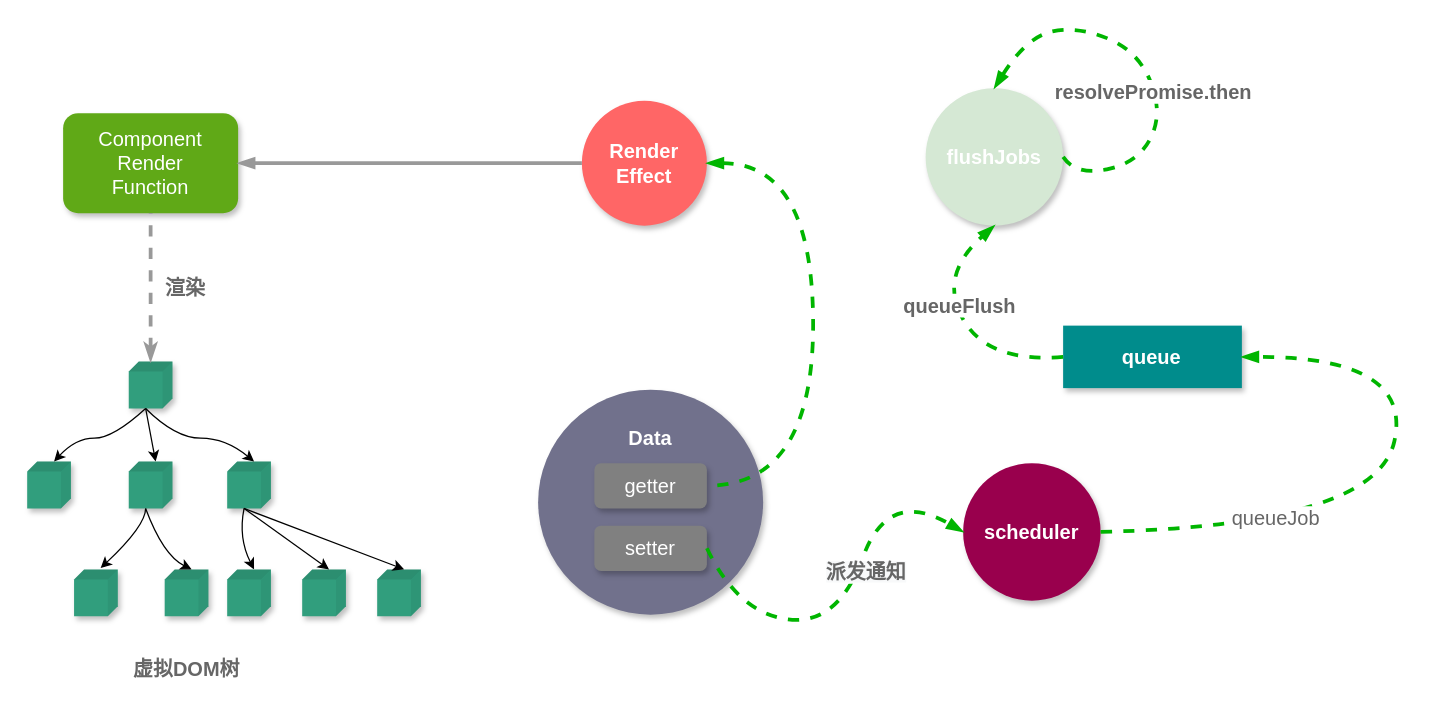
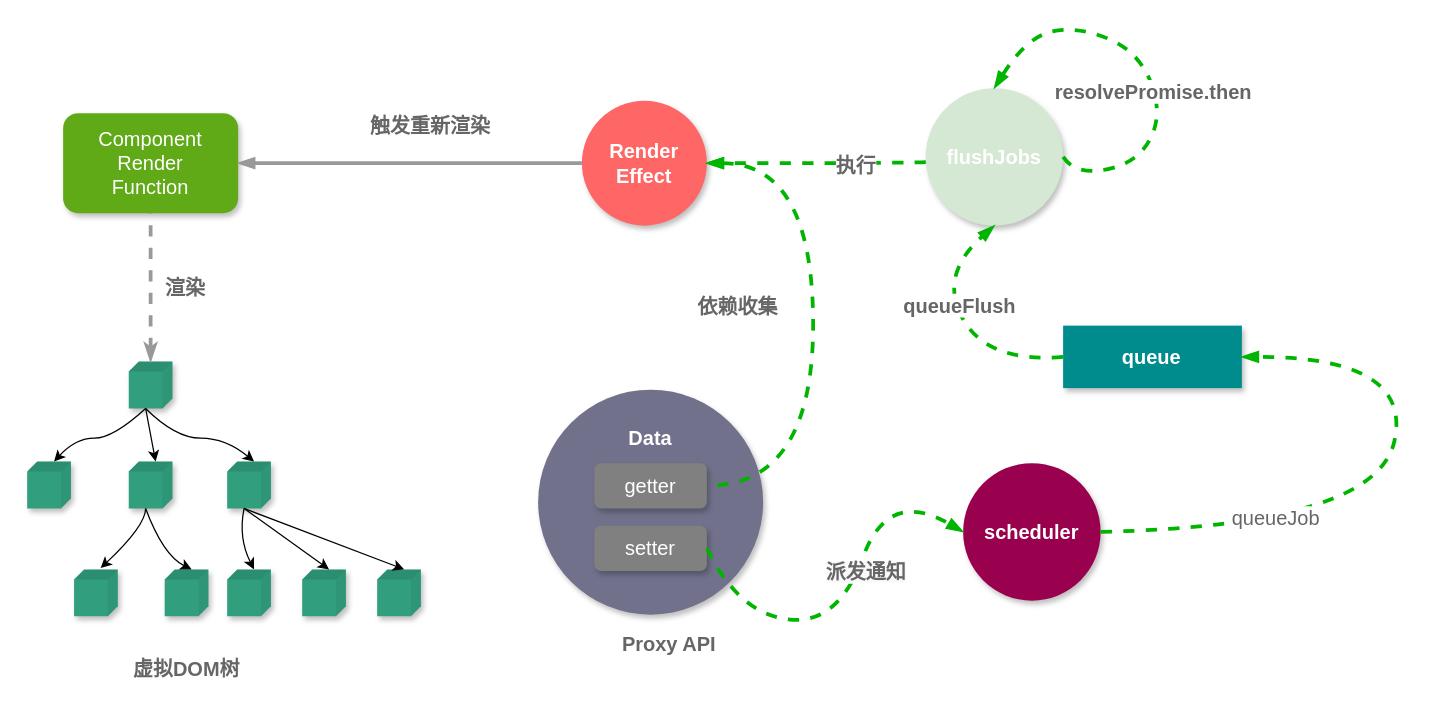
node "触发重新渲染": added
edge "flushJobs" -> "Render Effect": added, label "执行"
node "依赖收集": added
node "Proxy API": added
